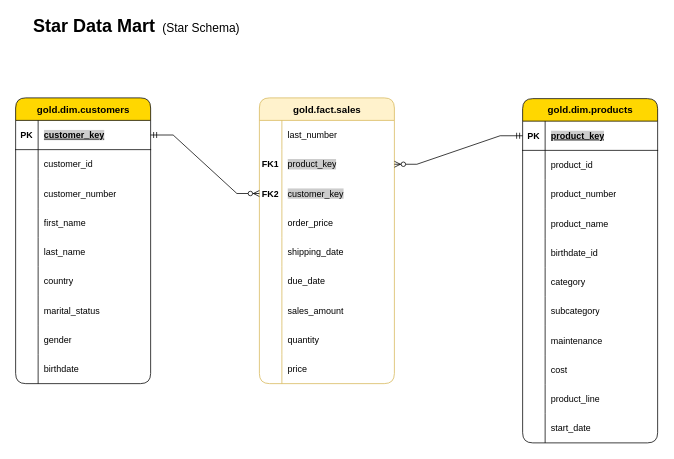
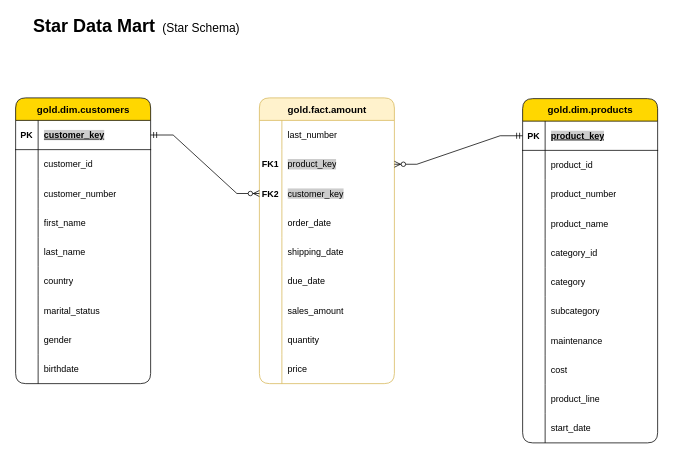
node "gold.fact.sales": label "gold.fact.sales" -> "gold.fact.amount"
node "order_price": label "order_price" -> "order_date"
node "birthdate_id": label "birthdate_id" -> "category_id"
